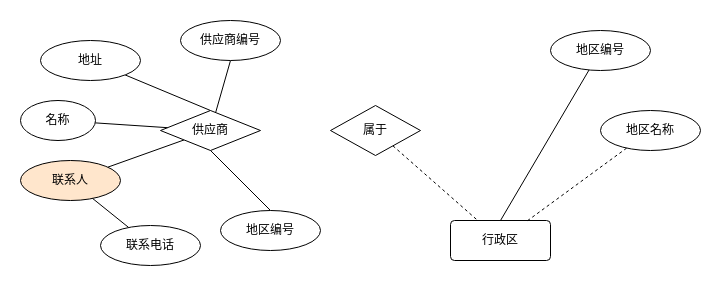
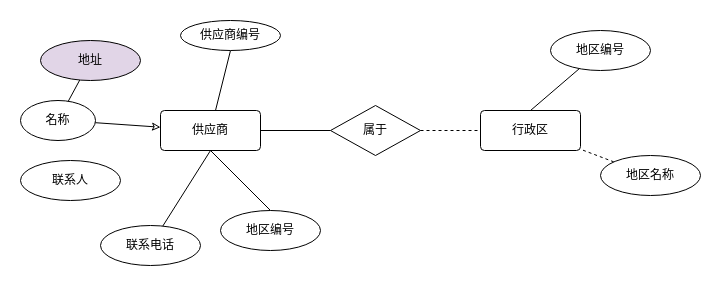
node "供应商编号": size 100x40 -> 100x30
node "地址": fillcolor #ffffff -> #e1d5e7
edge "地址" -- "供应商": now "地址" -- "名称"
edge "名称" -- "供应商": arrowhead none -> classic
node "供应商": shape diamond -> rounded rectangle
node "地区名称": moved (651, 131) -> (651, 176)
edge "供应商" -- "联系人": now "供应商" -- "属于"
node "联系人": fillcolor #ffe6cc -> #ffffff
edge "联系人" -- "联系电话": now "供应商" -- "联系电话"
node "行政区": moved (501, 241) -> (531, 131)
